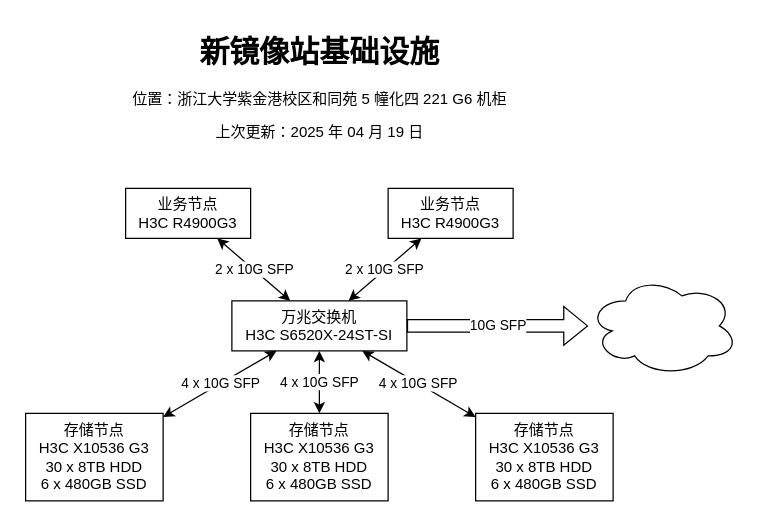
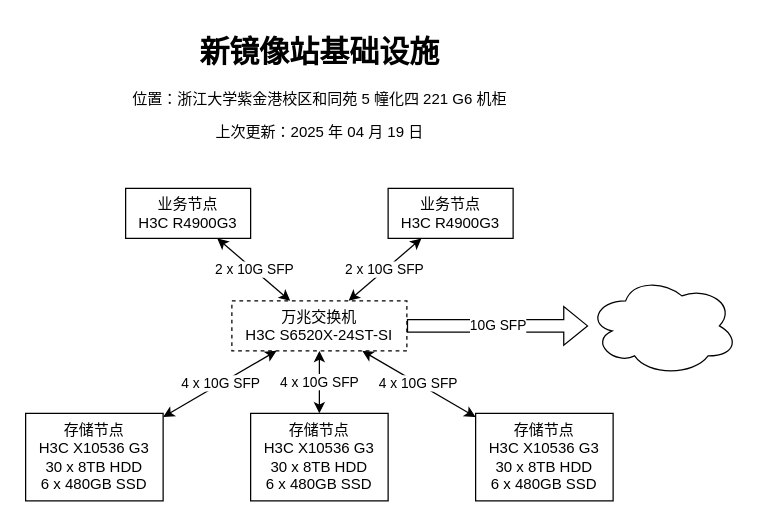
node "万兆交换机 H3C S6520X-24ST-SI": style solid -> dashed
